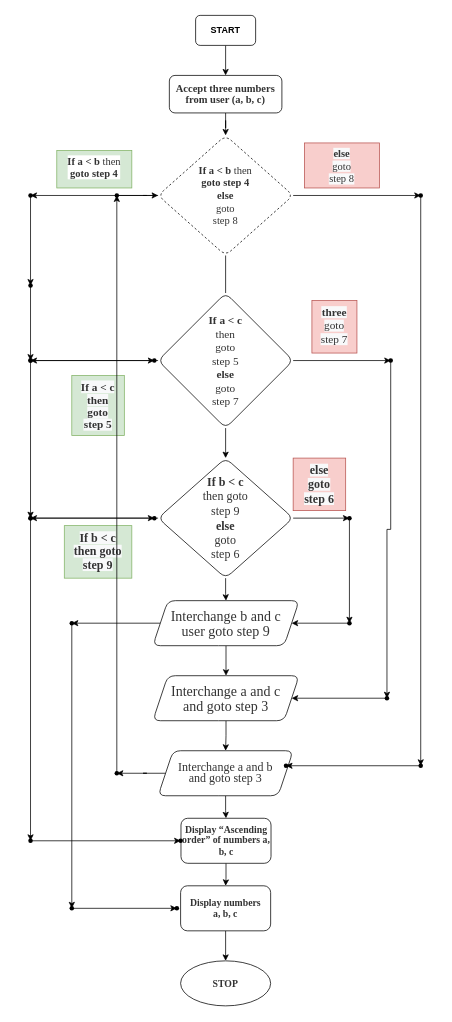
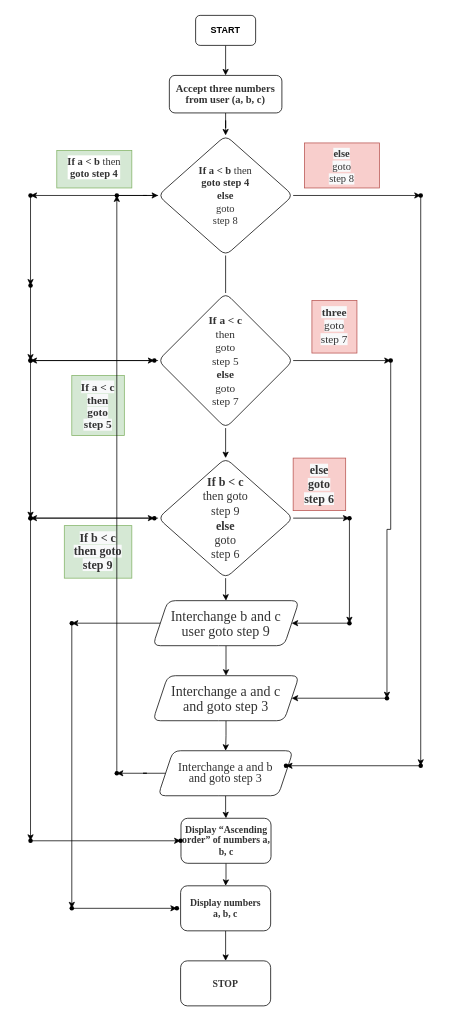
node "If a < b then goto step 4 else goto step 8": style dashed -> solid
node "STOP": shape ellipse -> rounded rectangle
